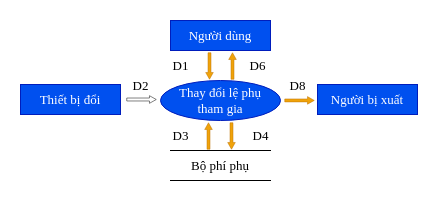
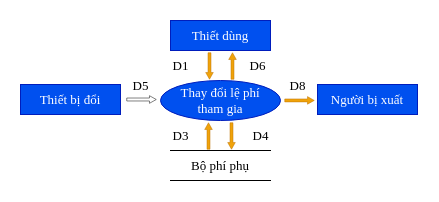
node "Người dùng": label "Người dùng" -> "Thiết dùng"
node "D2": label "D2" -> "D5"
node "Thay đổi lệ phụ tham gia": label "Thay đổi lệ phụ tham gia" -> "Thay đổi lệ phí tham gia"
